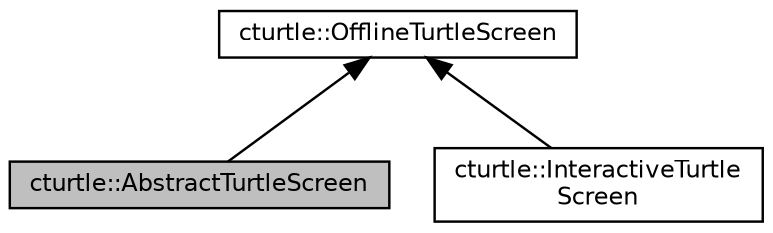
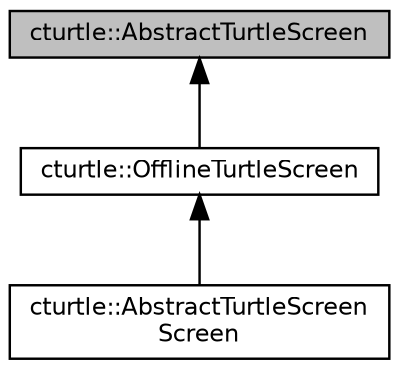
edge "cturtle::AbstractTurtleScreen" -> "cturtle::OfflineTurtleScreen": reversed
node "cturtle::InteractiveTurtle Screen": label "cturtle::InteractiveTurtle Screen" -> "cturtle::AbstractTurtleScreen Screen"
